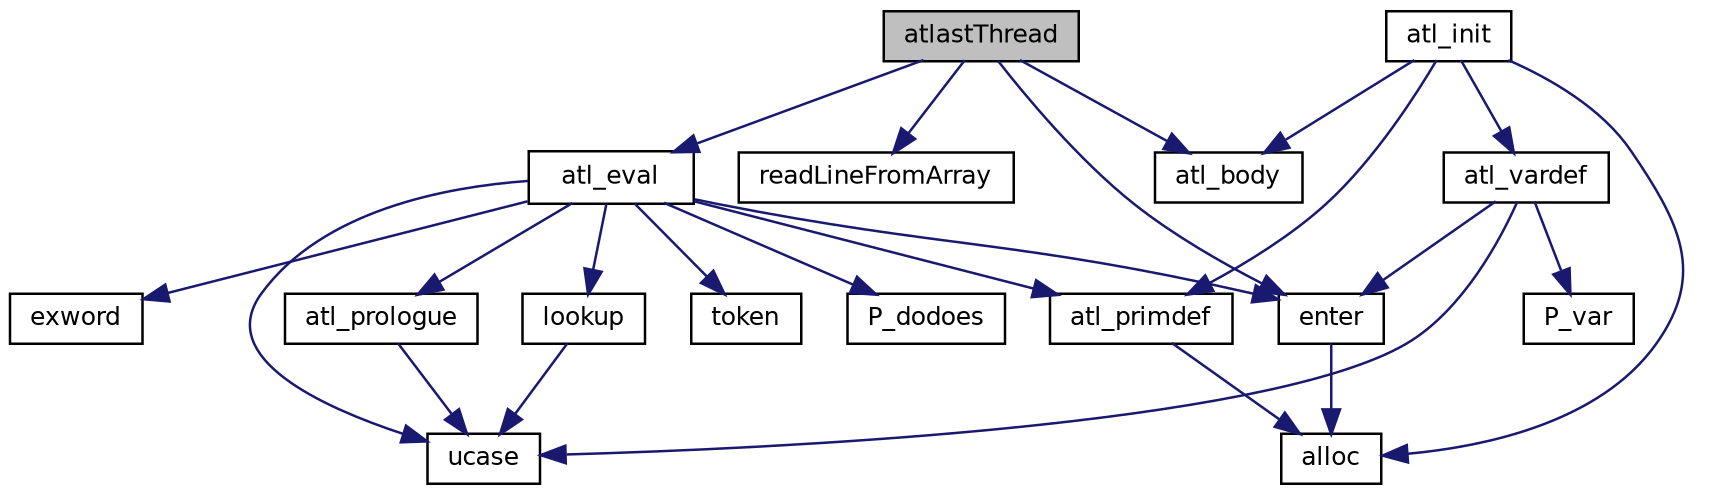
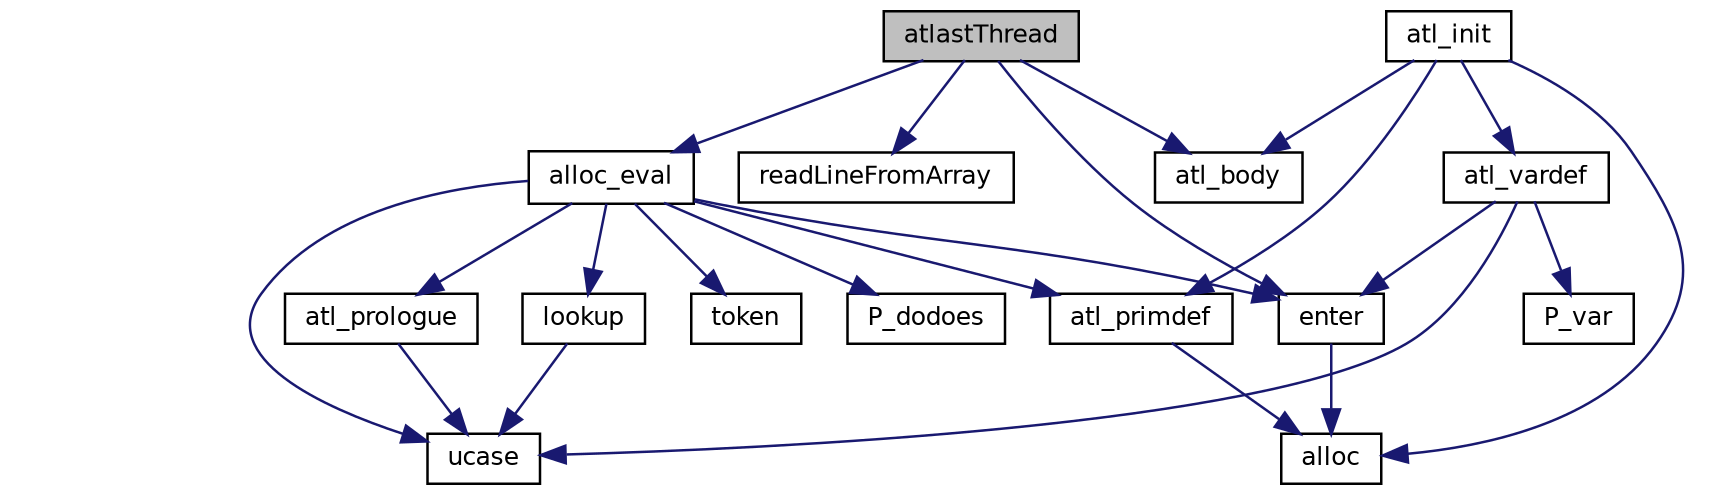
node "atl_eval": label "atl_eval" -> "alloc_eval"
node "exword": removed
